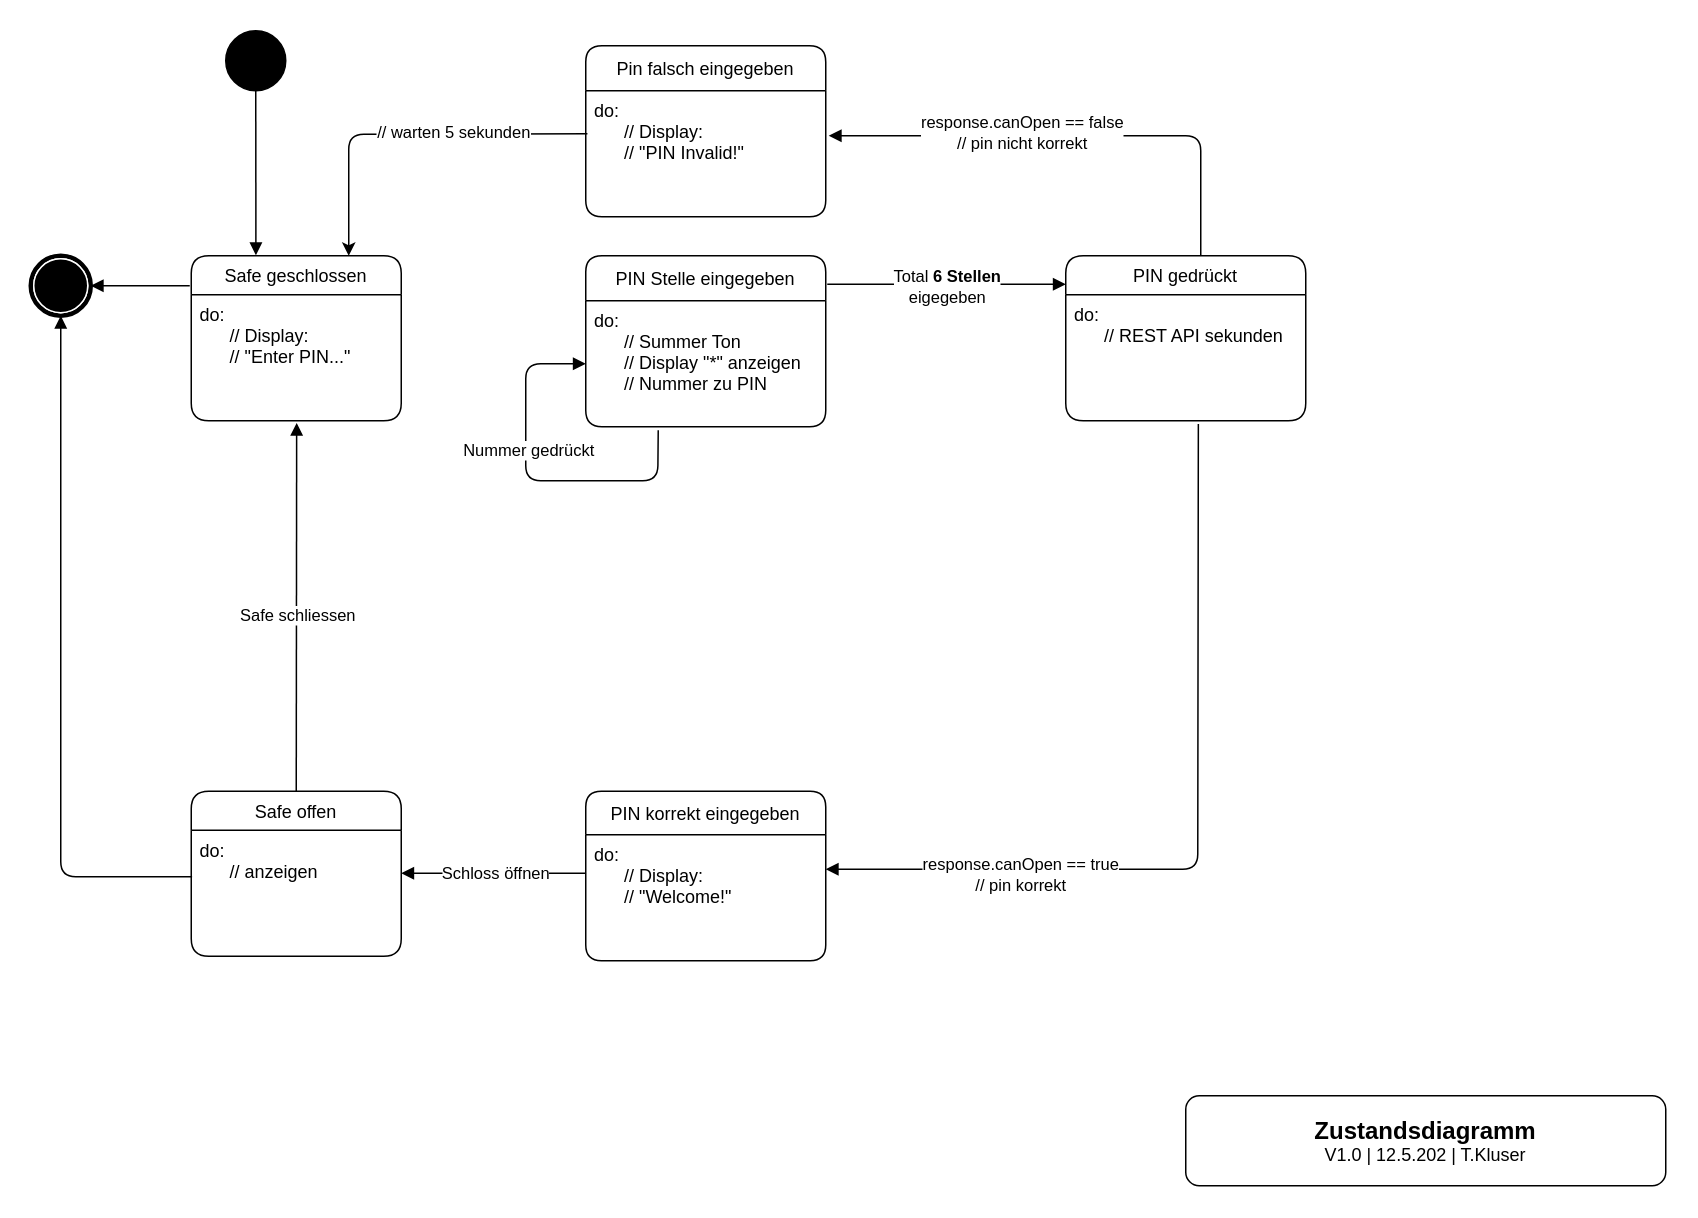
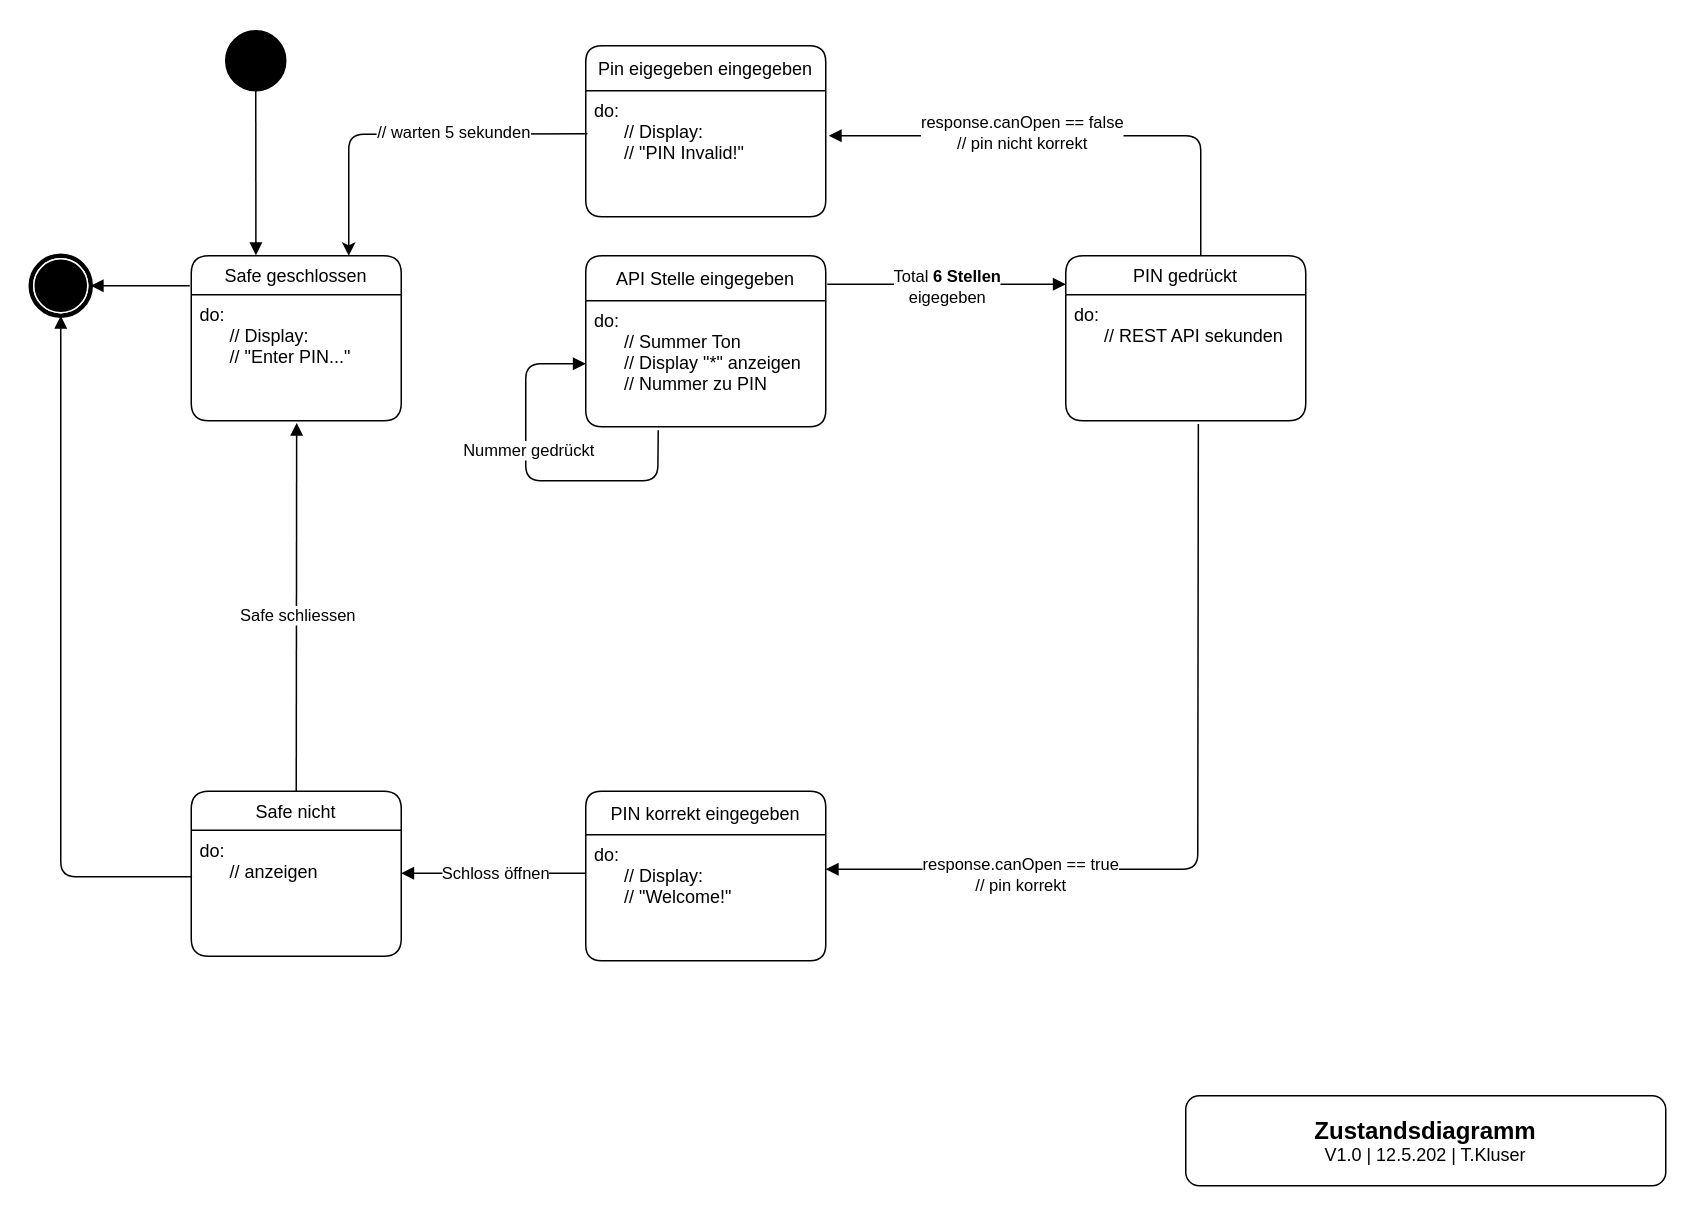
node "Pin falsch eingegeben": label "Pin falsch eingegeben" -> "Pin eigegeben eingegeben"
node "PIN Stelle eingegeben": label "PIN Stelle eingegeben" -> "API Stelle eingegeben"
node "Safe offen": label "Safe offen" -> "Safe nicht"
